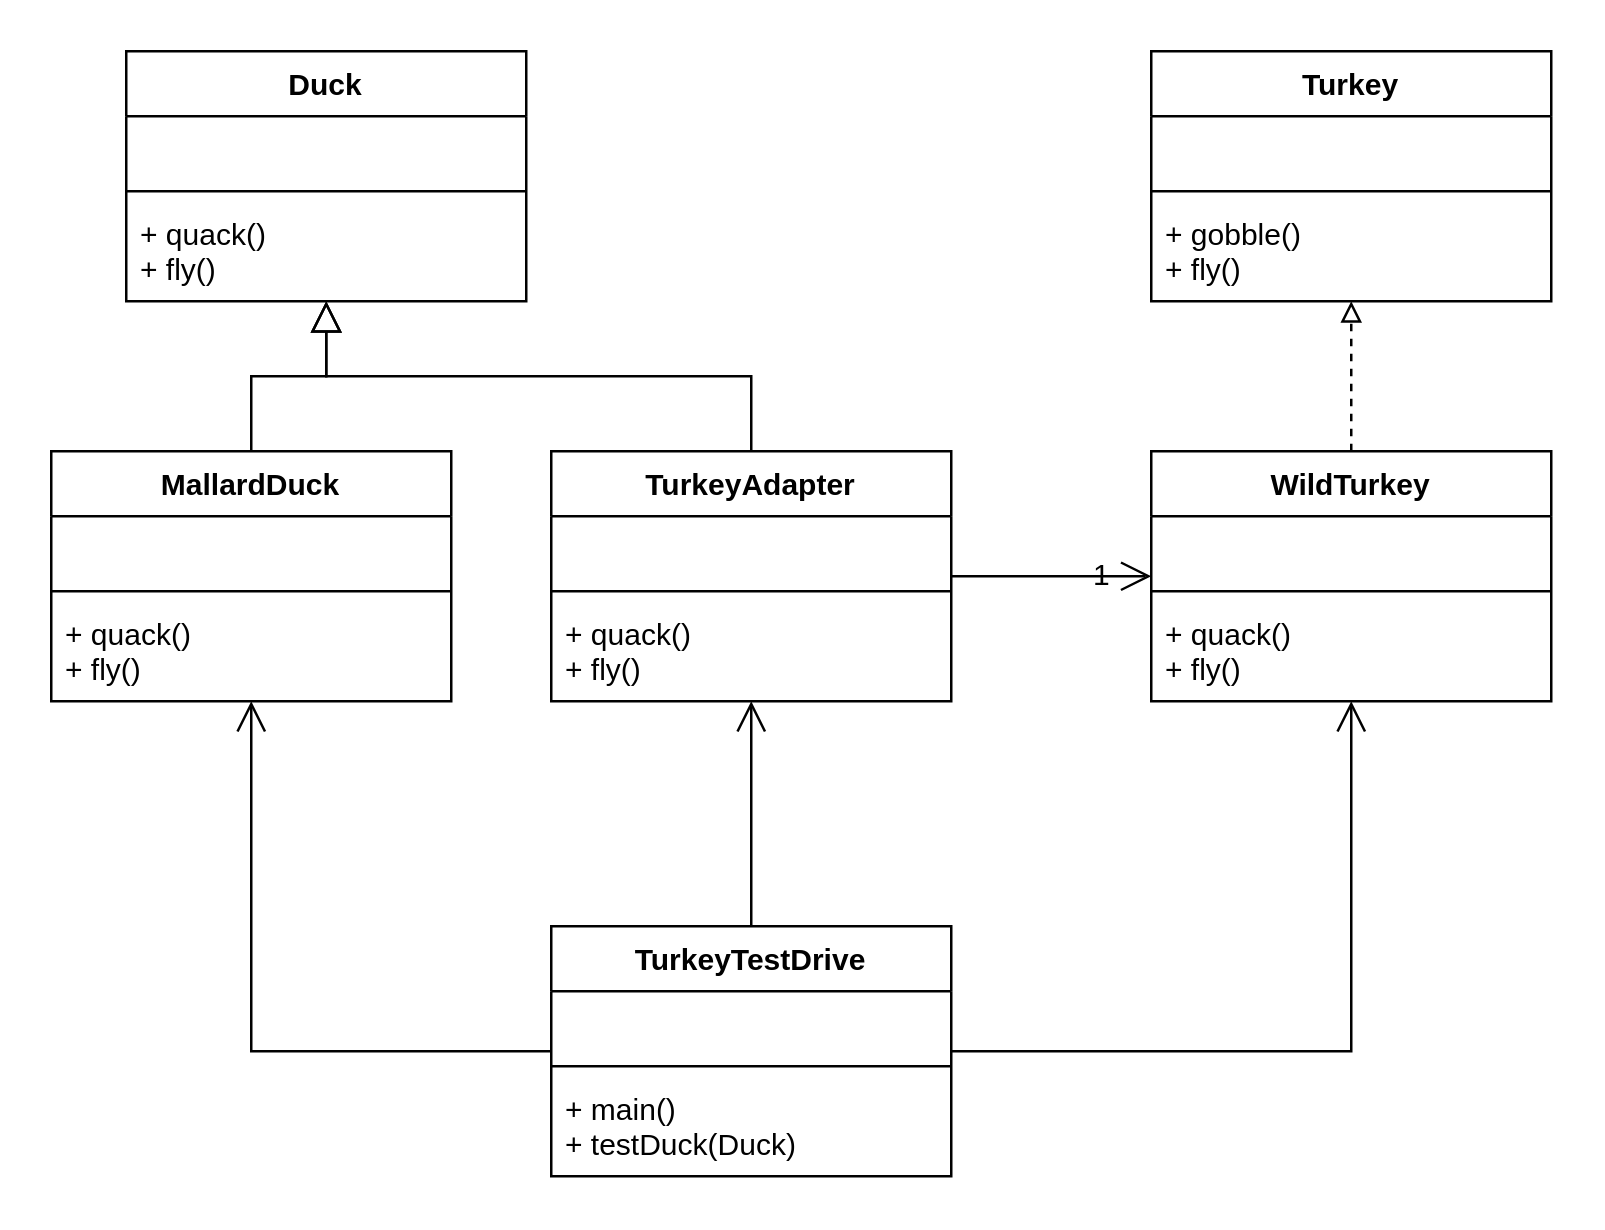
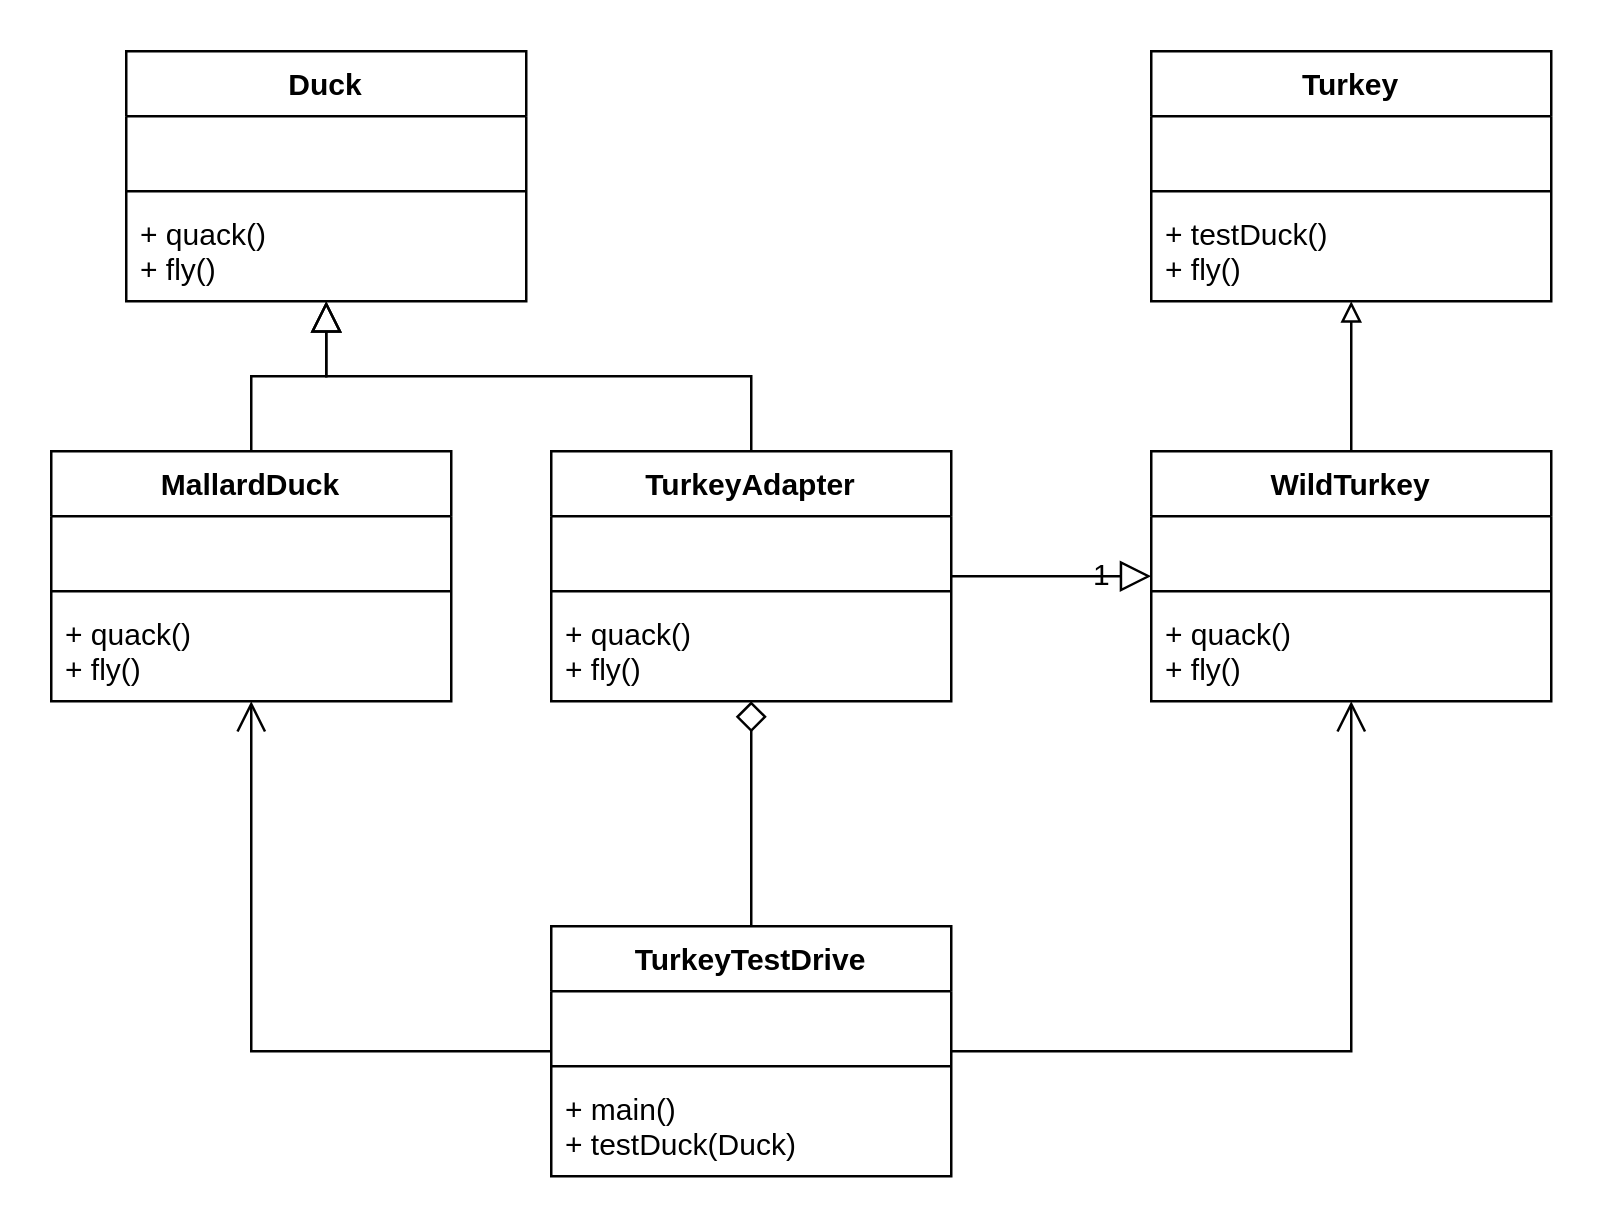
node "+ gobble() + fly()": label "+ gobble() + fly()" -> "+ testDuck() + fly()"
edge "WildTurkey" -> "Turkey": style dashed -> solid
edge "TurkeyAdapter" -> "WildTurkey": arrowhead open -> block
edge "TurkeyTestDrive" -> "TurkeyAdapter": arrowhead open -> diamond
